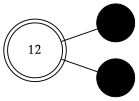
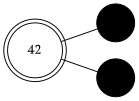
node "12": label "12" -> "42"
